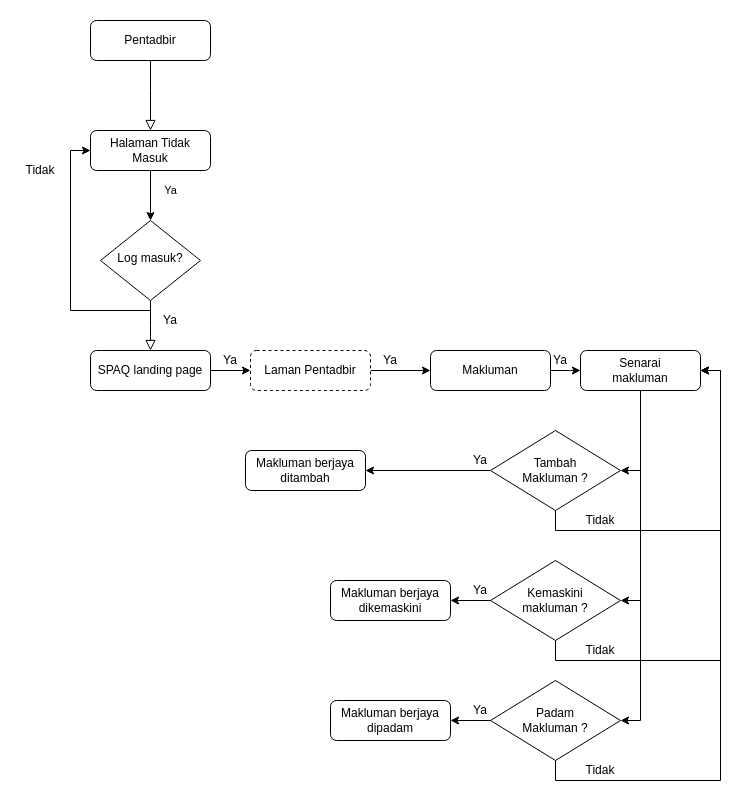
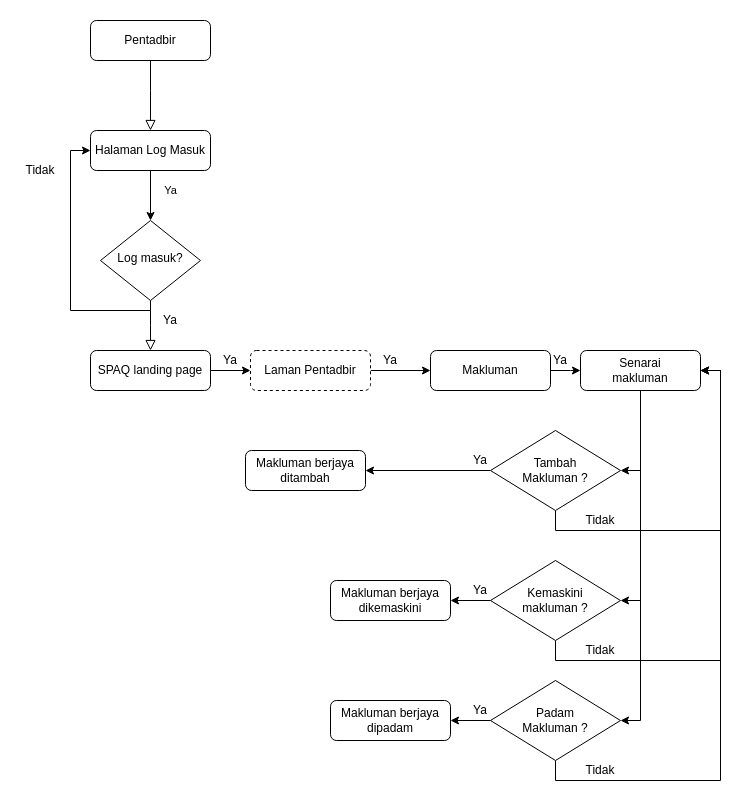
node "Halaman Tidak Masuk": label "Halaman Tidak Masuk" -> "Halaman Log Masuk"
